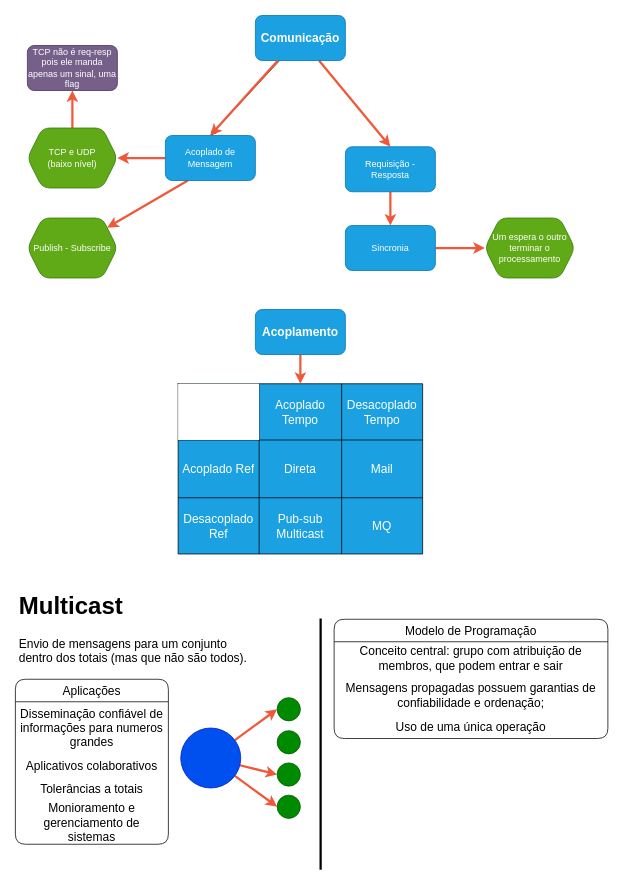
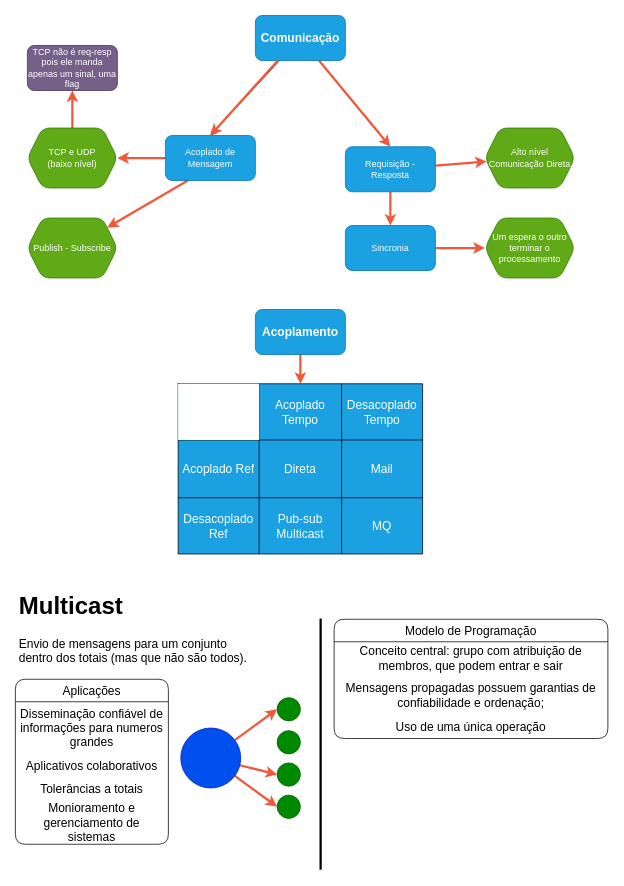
node "Alto nível Comunicação Direta": added
edge "Requisição - Resposta" -> "Alto nível Comunicação Direta": added
